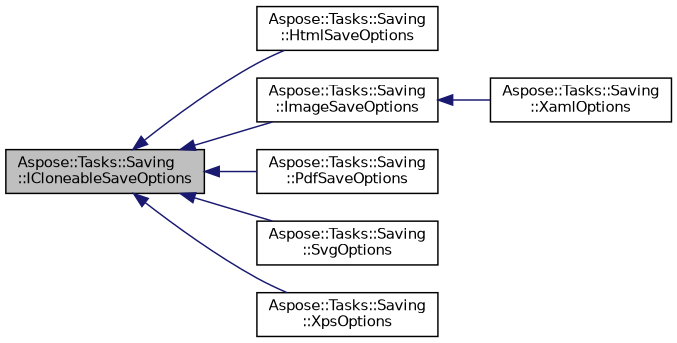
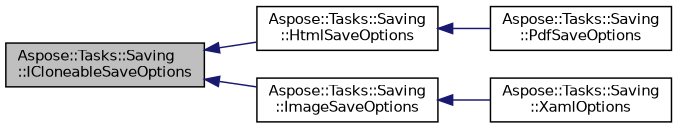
edge "Aspose::Tasks::Saving ::PdfSaveOptions" -> "Aspose::Tasks::Saving ::ICloneableSaveOptions": now "Aspose::Tasks::Saving ::PdfSaveOptions" -> "Aspose::Tasks::Saving ::HtmlSaveOptions"
node "Aspose::Tasks::Saving ::SvgOptions": removed
node "Aspose::Tasks::Saving ::XpsOptions": removed
